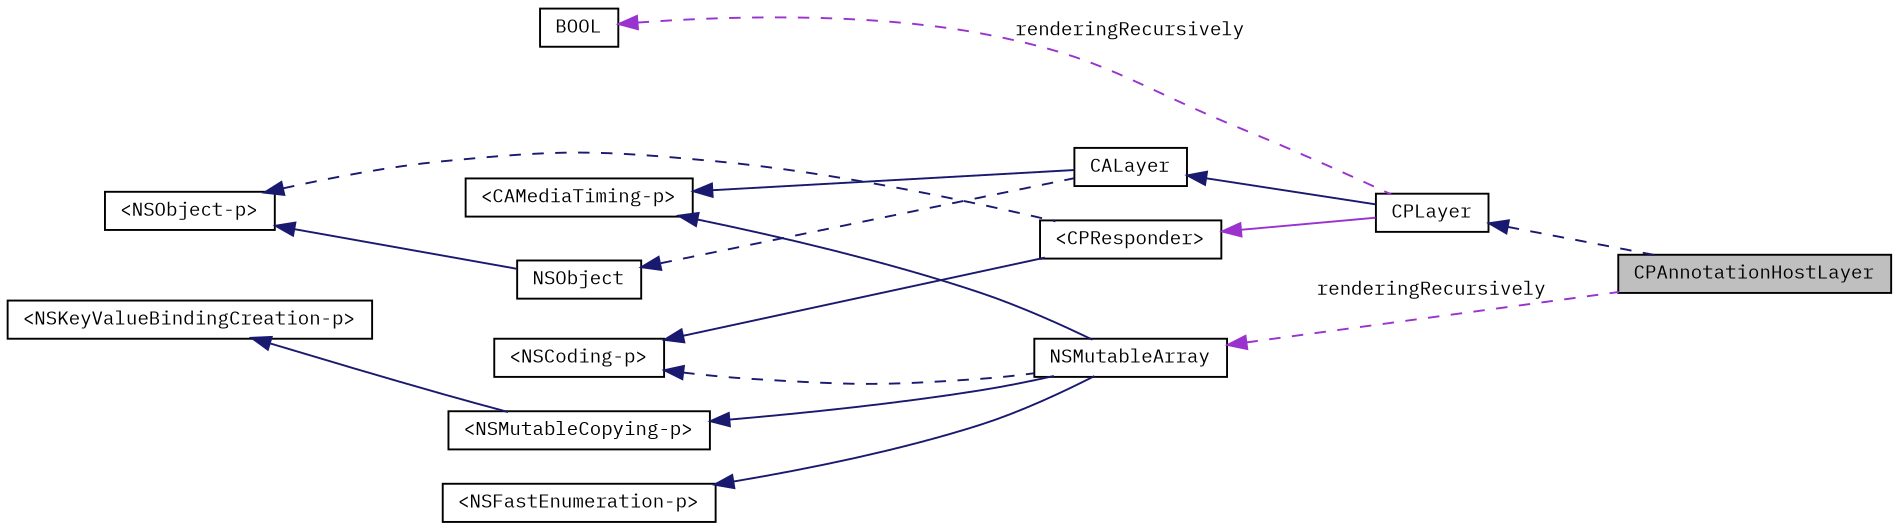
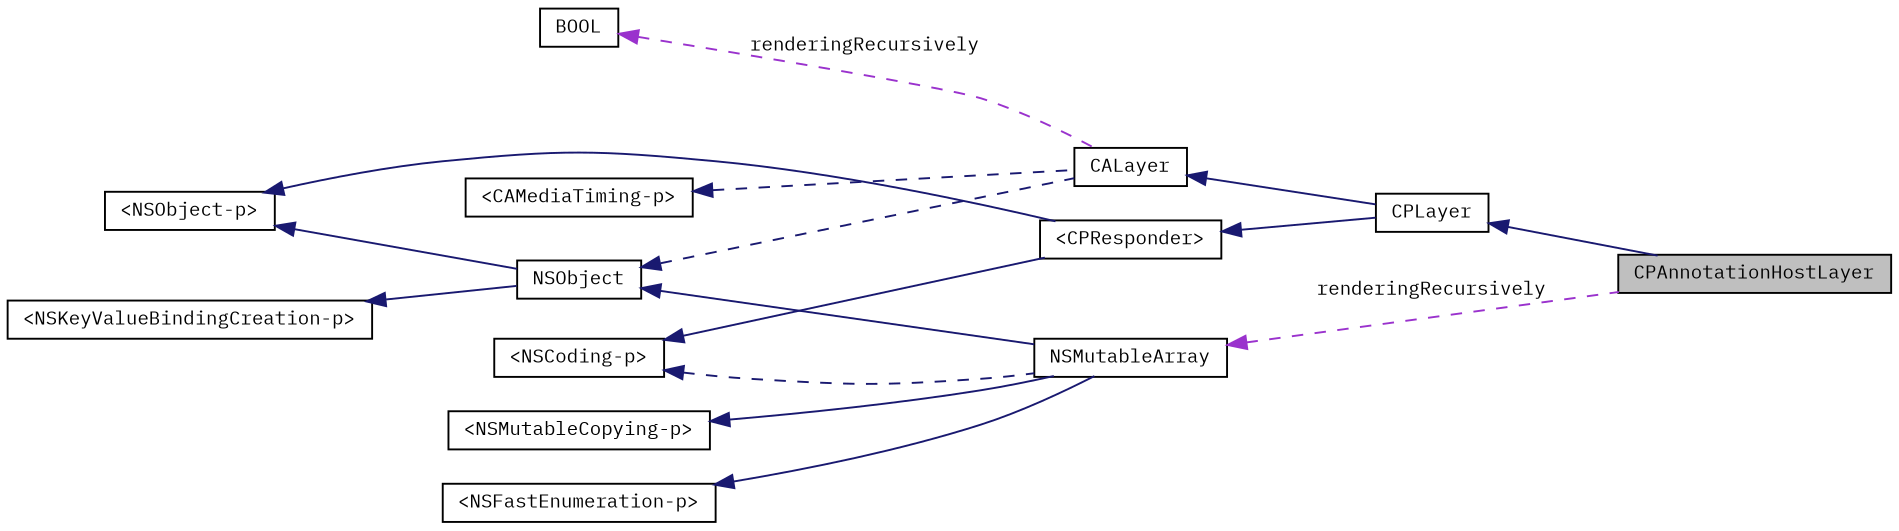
edge "CPLayer" -> "BOOL": now "CALayer" -> "BOOL"
edge "<CPResponder>" -> "<NSObject-p>": style dashed -> solid
edge "CALayer" -> "<CAMediaTiming-p>": style solid -> dashed
edge "CPLayer" -> "<CPResponder>": color darkorchid3 -> midnightblue
edge "CPAnnotationHostLayer" -> "CPLayer": style dashed -> solid
edge "NSMutableArray" -> "<CAMediaTiming-p>": now "NSMutableArray" -> "NSObject"
edge "<NSMutableCopying-p>" -> "<NSKeyValueBindingCreation-p>": now "NSObject" -> "<NSKeyValueBindingCreation-p>"
